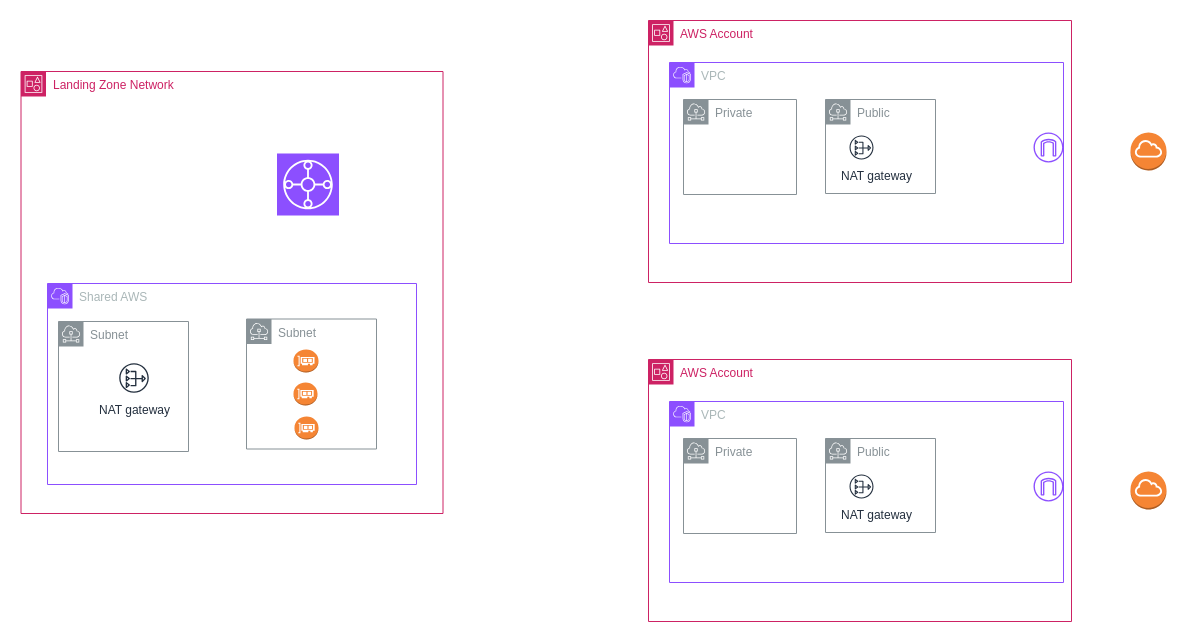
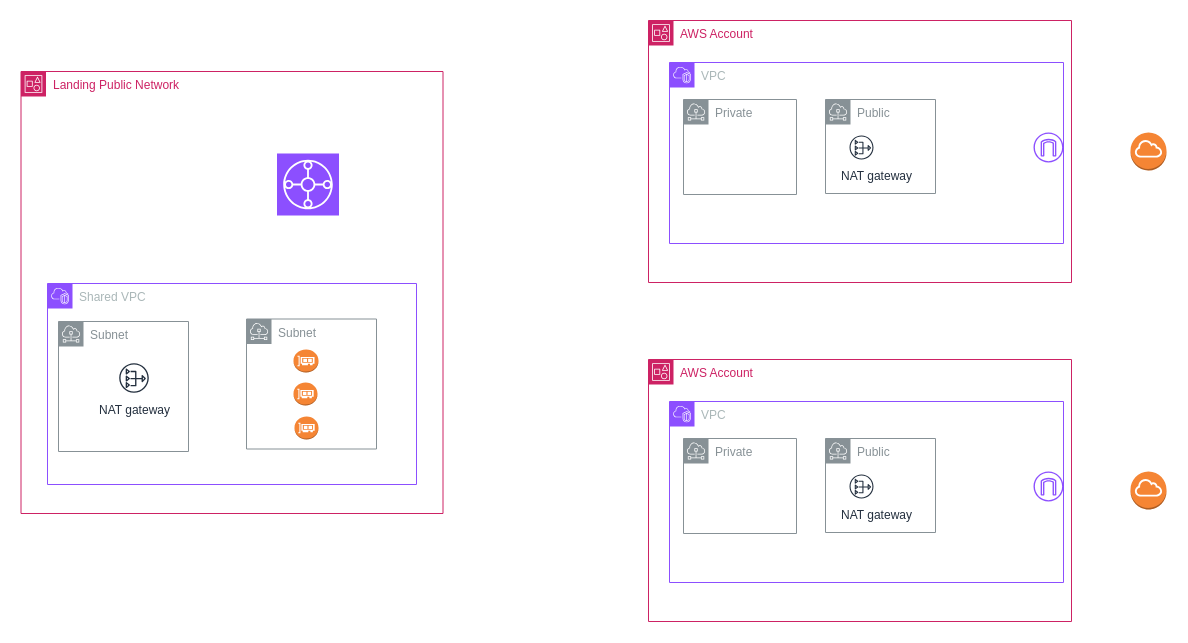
node "Landing Zone Network": label "Landing Zone Network" -> "Landing Public Network"
node "Shared AWS": label "Shared AWS" -> "Shared VPC"
